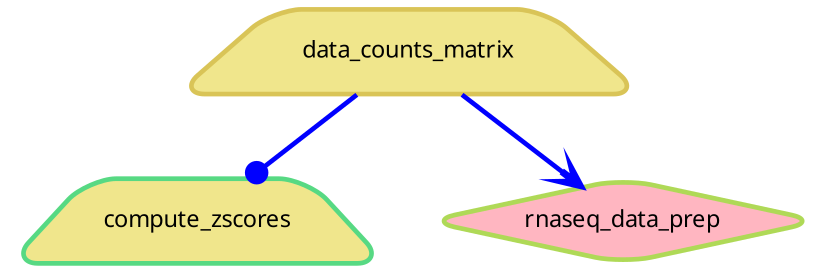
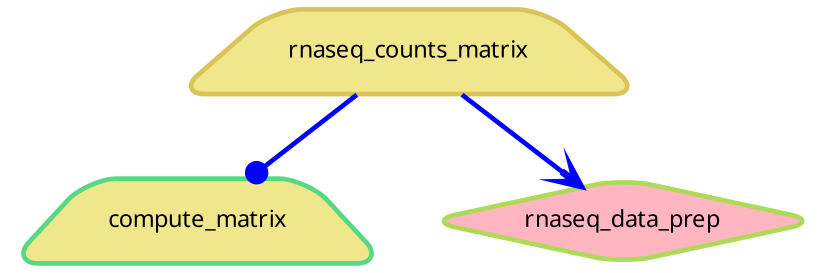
node "data_counts_matrix": label "data_counts_matrix" -> "rnaseq_counts_matrix"
node "compute_zscores": label "compute_zscores" -> "compute_matrix"
